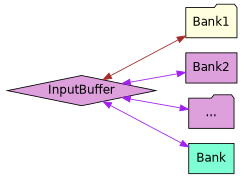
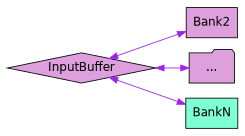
node "Bank1": removed
node "Bank": label "Bank" -> "BankN"
